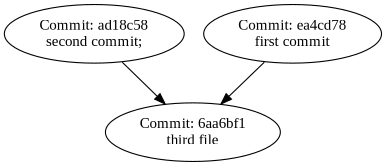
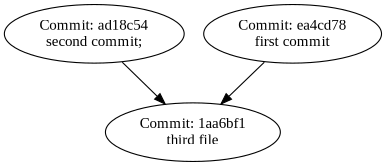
node "Commit: ad18c58 second commit;": label "Commit: ad18c58 second commit;" -> "Commit: ad18c54 second commit;"
node "Commit: 6aa6bf1 third file": label "Commit: 6aa6bf1 third file" -> "Commit: 1aa6bf1 third file"
